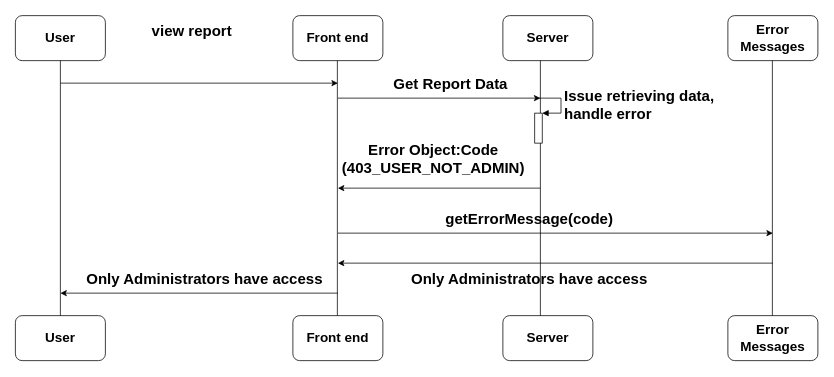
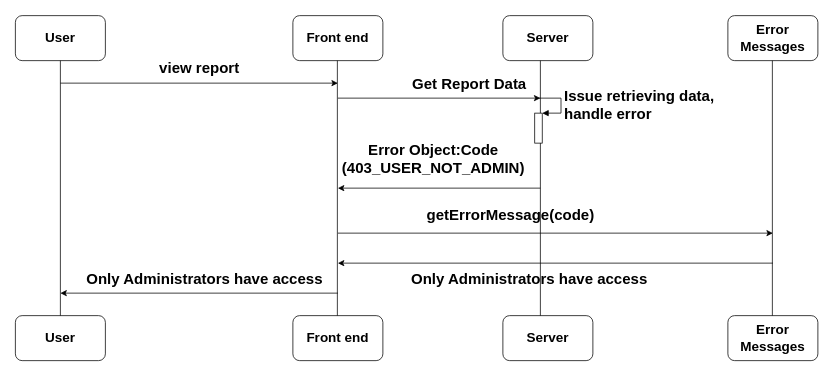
node "view report": moved (192, 30) -> (199, 68)
node "Get Report Data": moved (450, 83) -> (469, 83)
node "getErrorMessage(code)": moved (529, 218) -> (510, 214)
